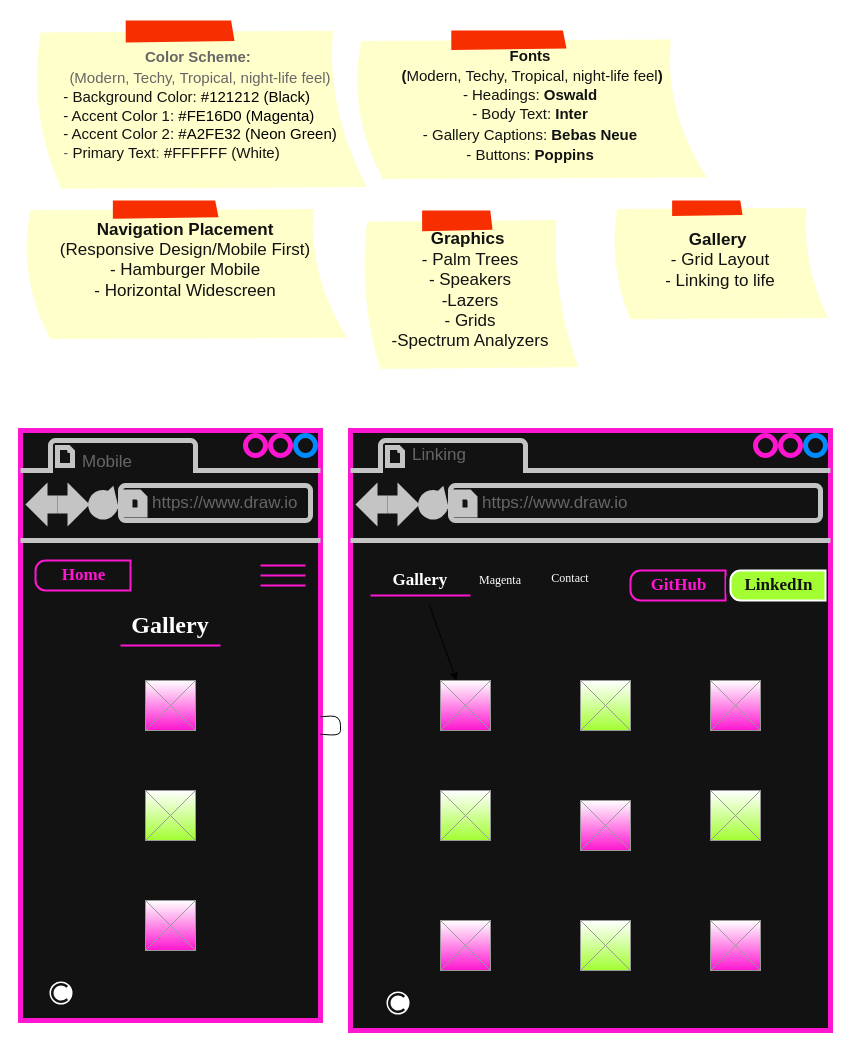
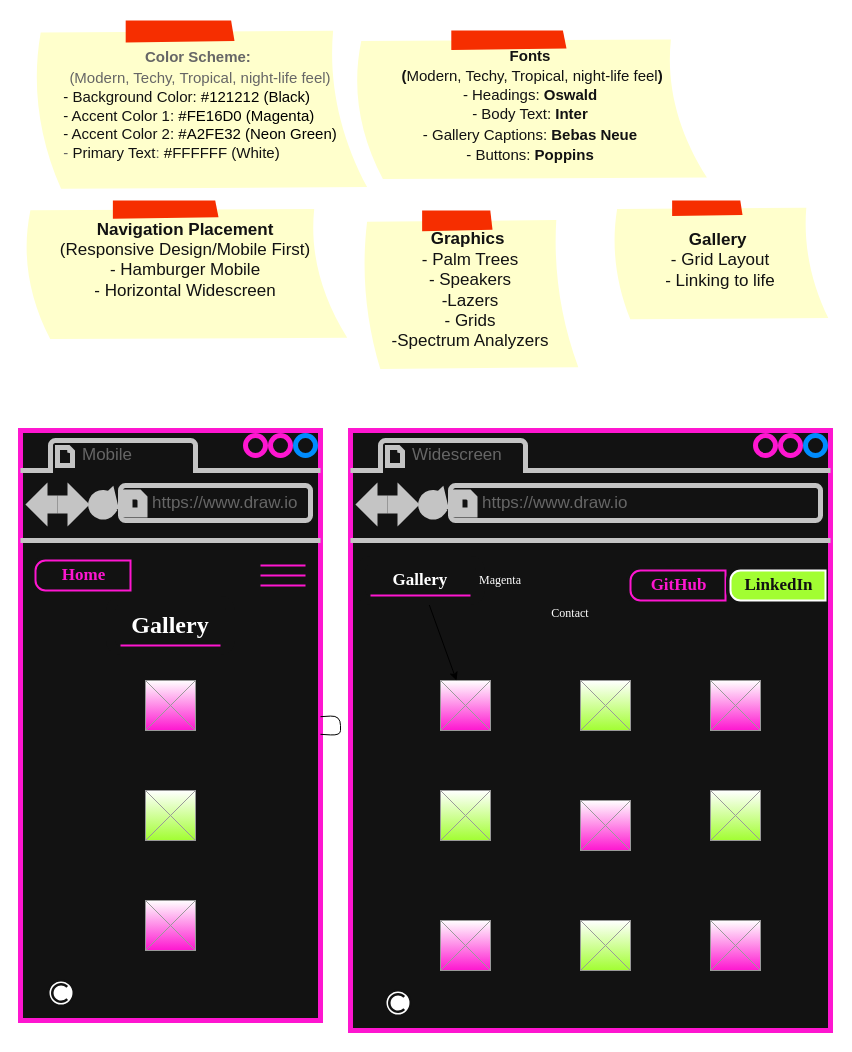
node "Linking": label "Linking" -> "Widescreen"
node "Mobile": size 160x40 -> 110x26
node "Contact": moved (571, 586) -> (571, 621)
